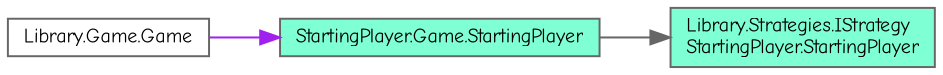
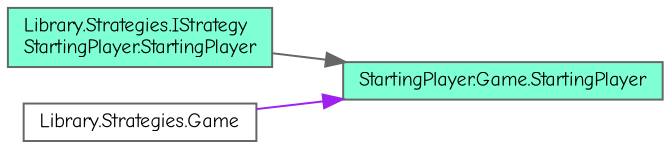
node "Library.Game.Game": label "Library.Game.Game" -> "Library.Strategies.Game"
edge "StartingPlayer.Game.StartingPlayer" -> "Library.Strategies.IStrategy StartingPlayer.StartingPlayer": reversed
